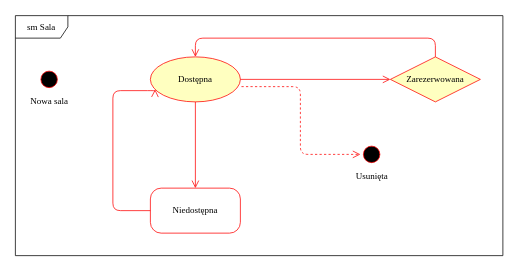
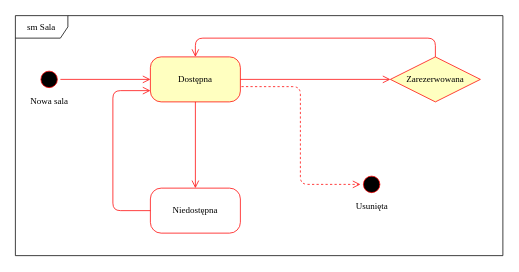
edge "Nowa sala" -> "Dostępna": added
node "Dostępna": shape ellipse -> rounded rectangle
node "Usunięta": moved (372, 154) -> (372, 184)
